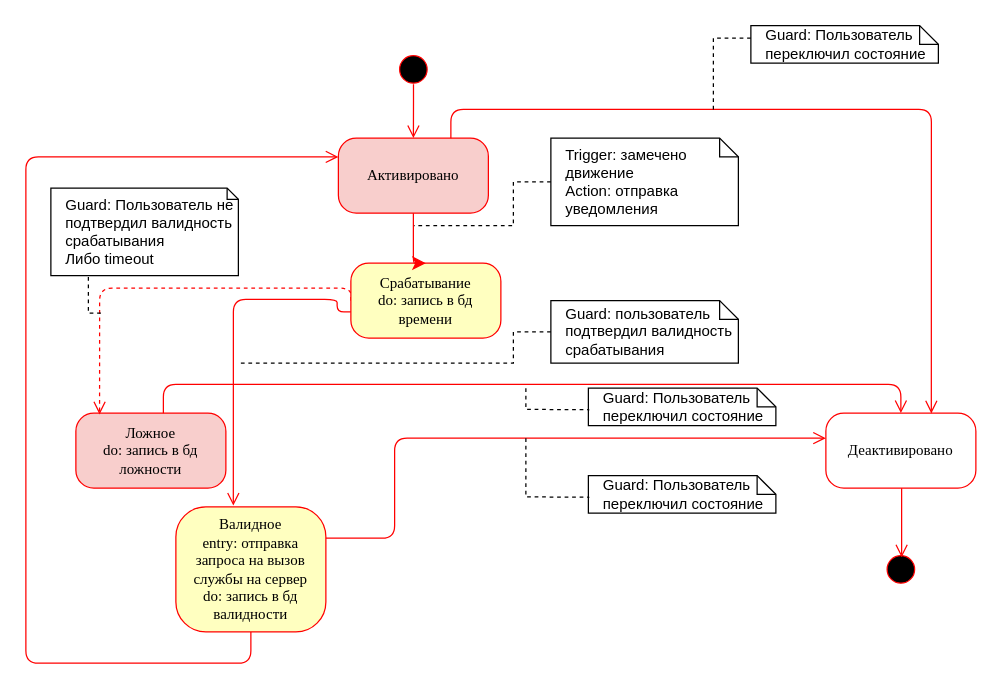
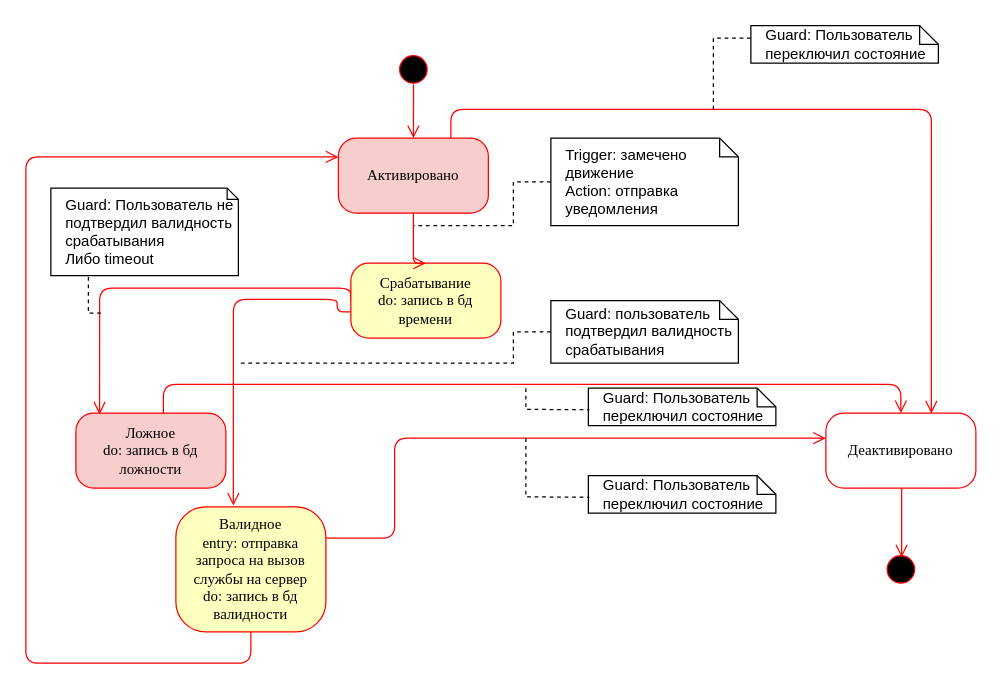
edge "Активировано" -> "Срабатывание do: запись в бд времени": arrowhead classic -> open
edge "Срабатывание do: запись в бд времени" -> "Ложное do: запись в бд ложности": style dashed -> solid
